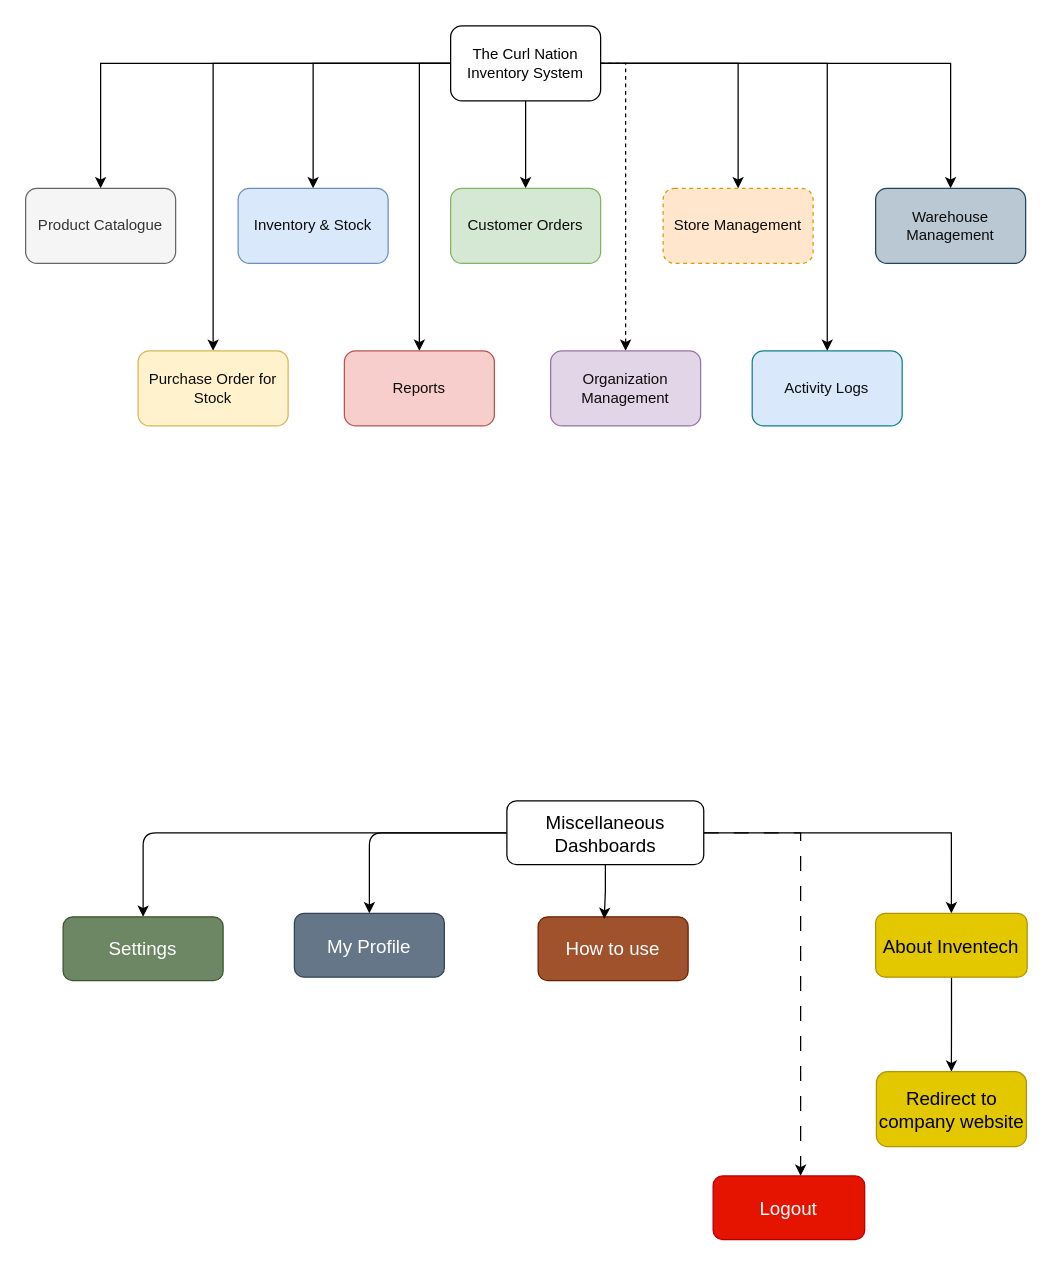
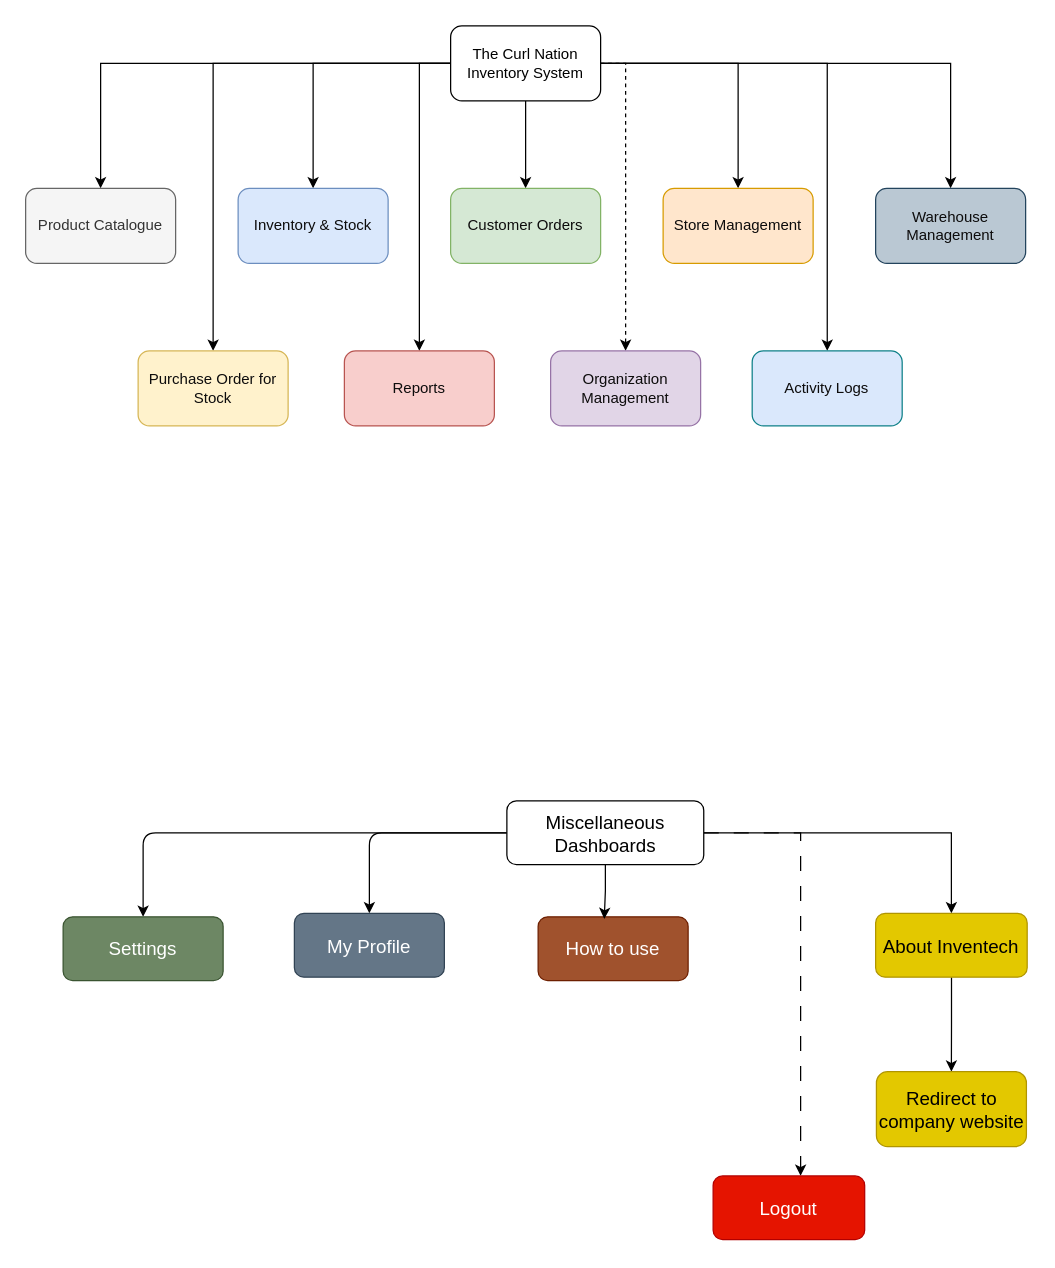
node "Store Management": style dashed -> solid
